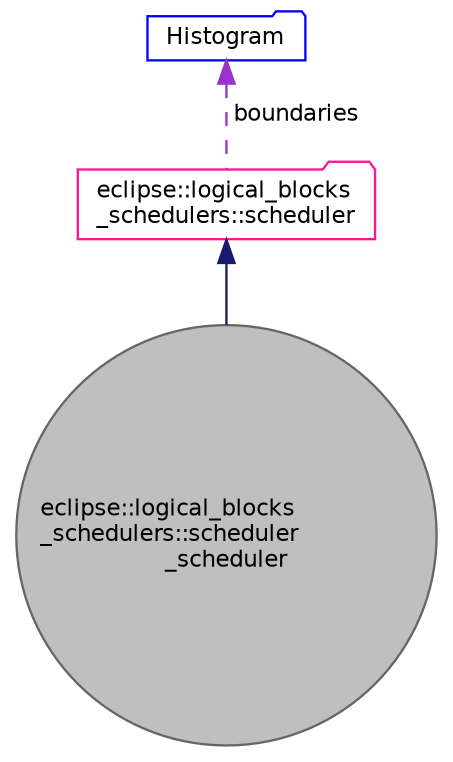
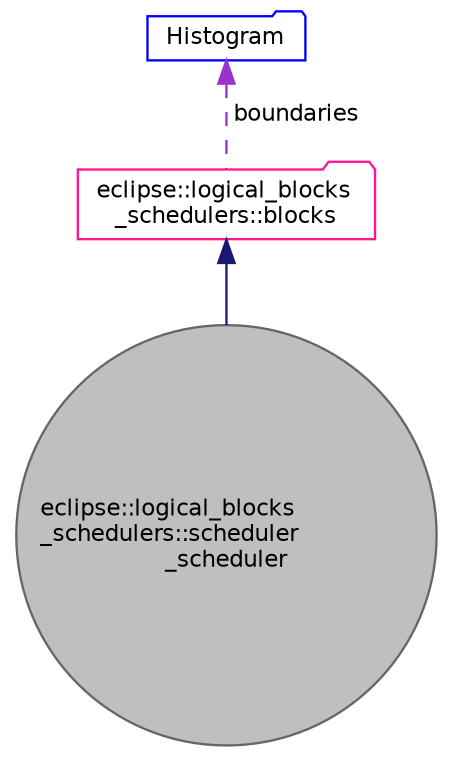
node "eclipse::logical_blocks _schedulers::scheduler": label "eclipse::logical_blocks _schedulers::scheduler" -> "eclipse::logical_blocks _schedulers::blocks"
